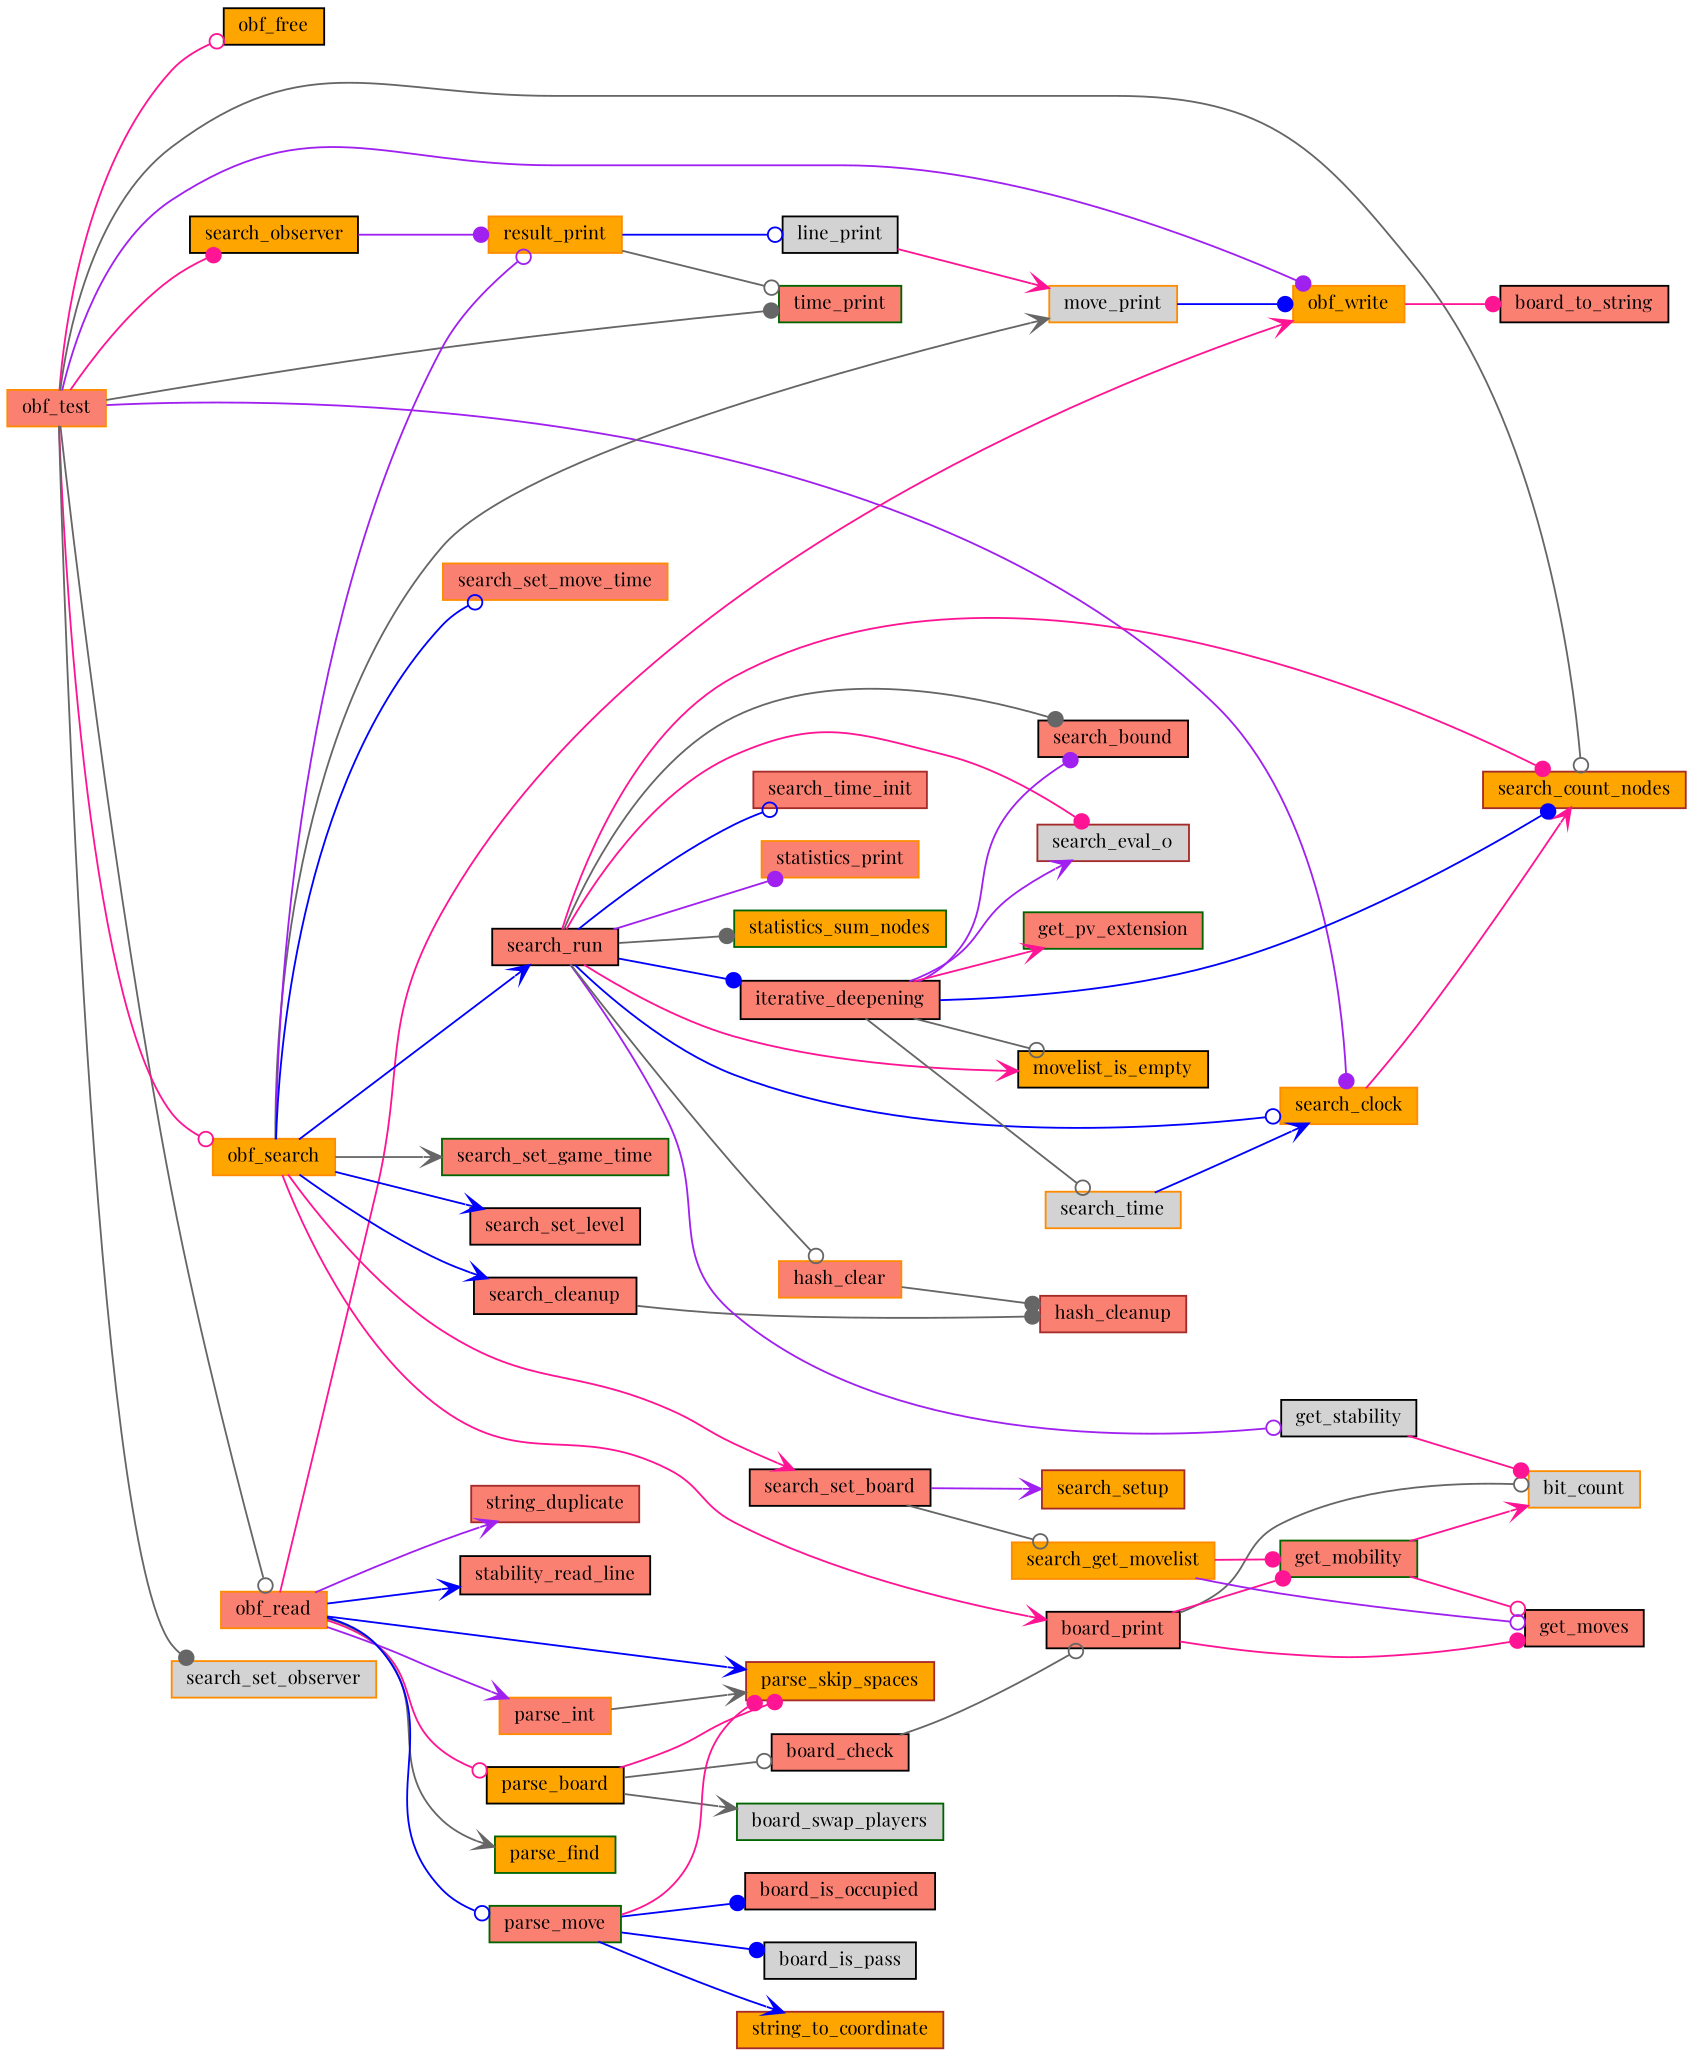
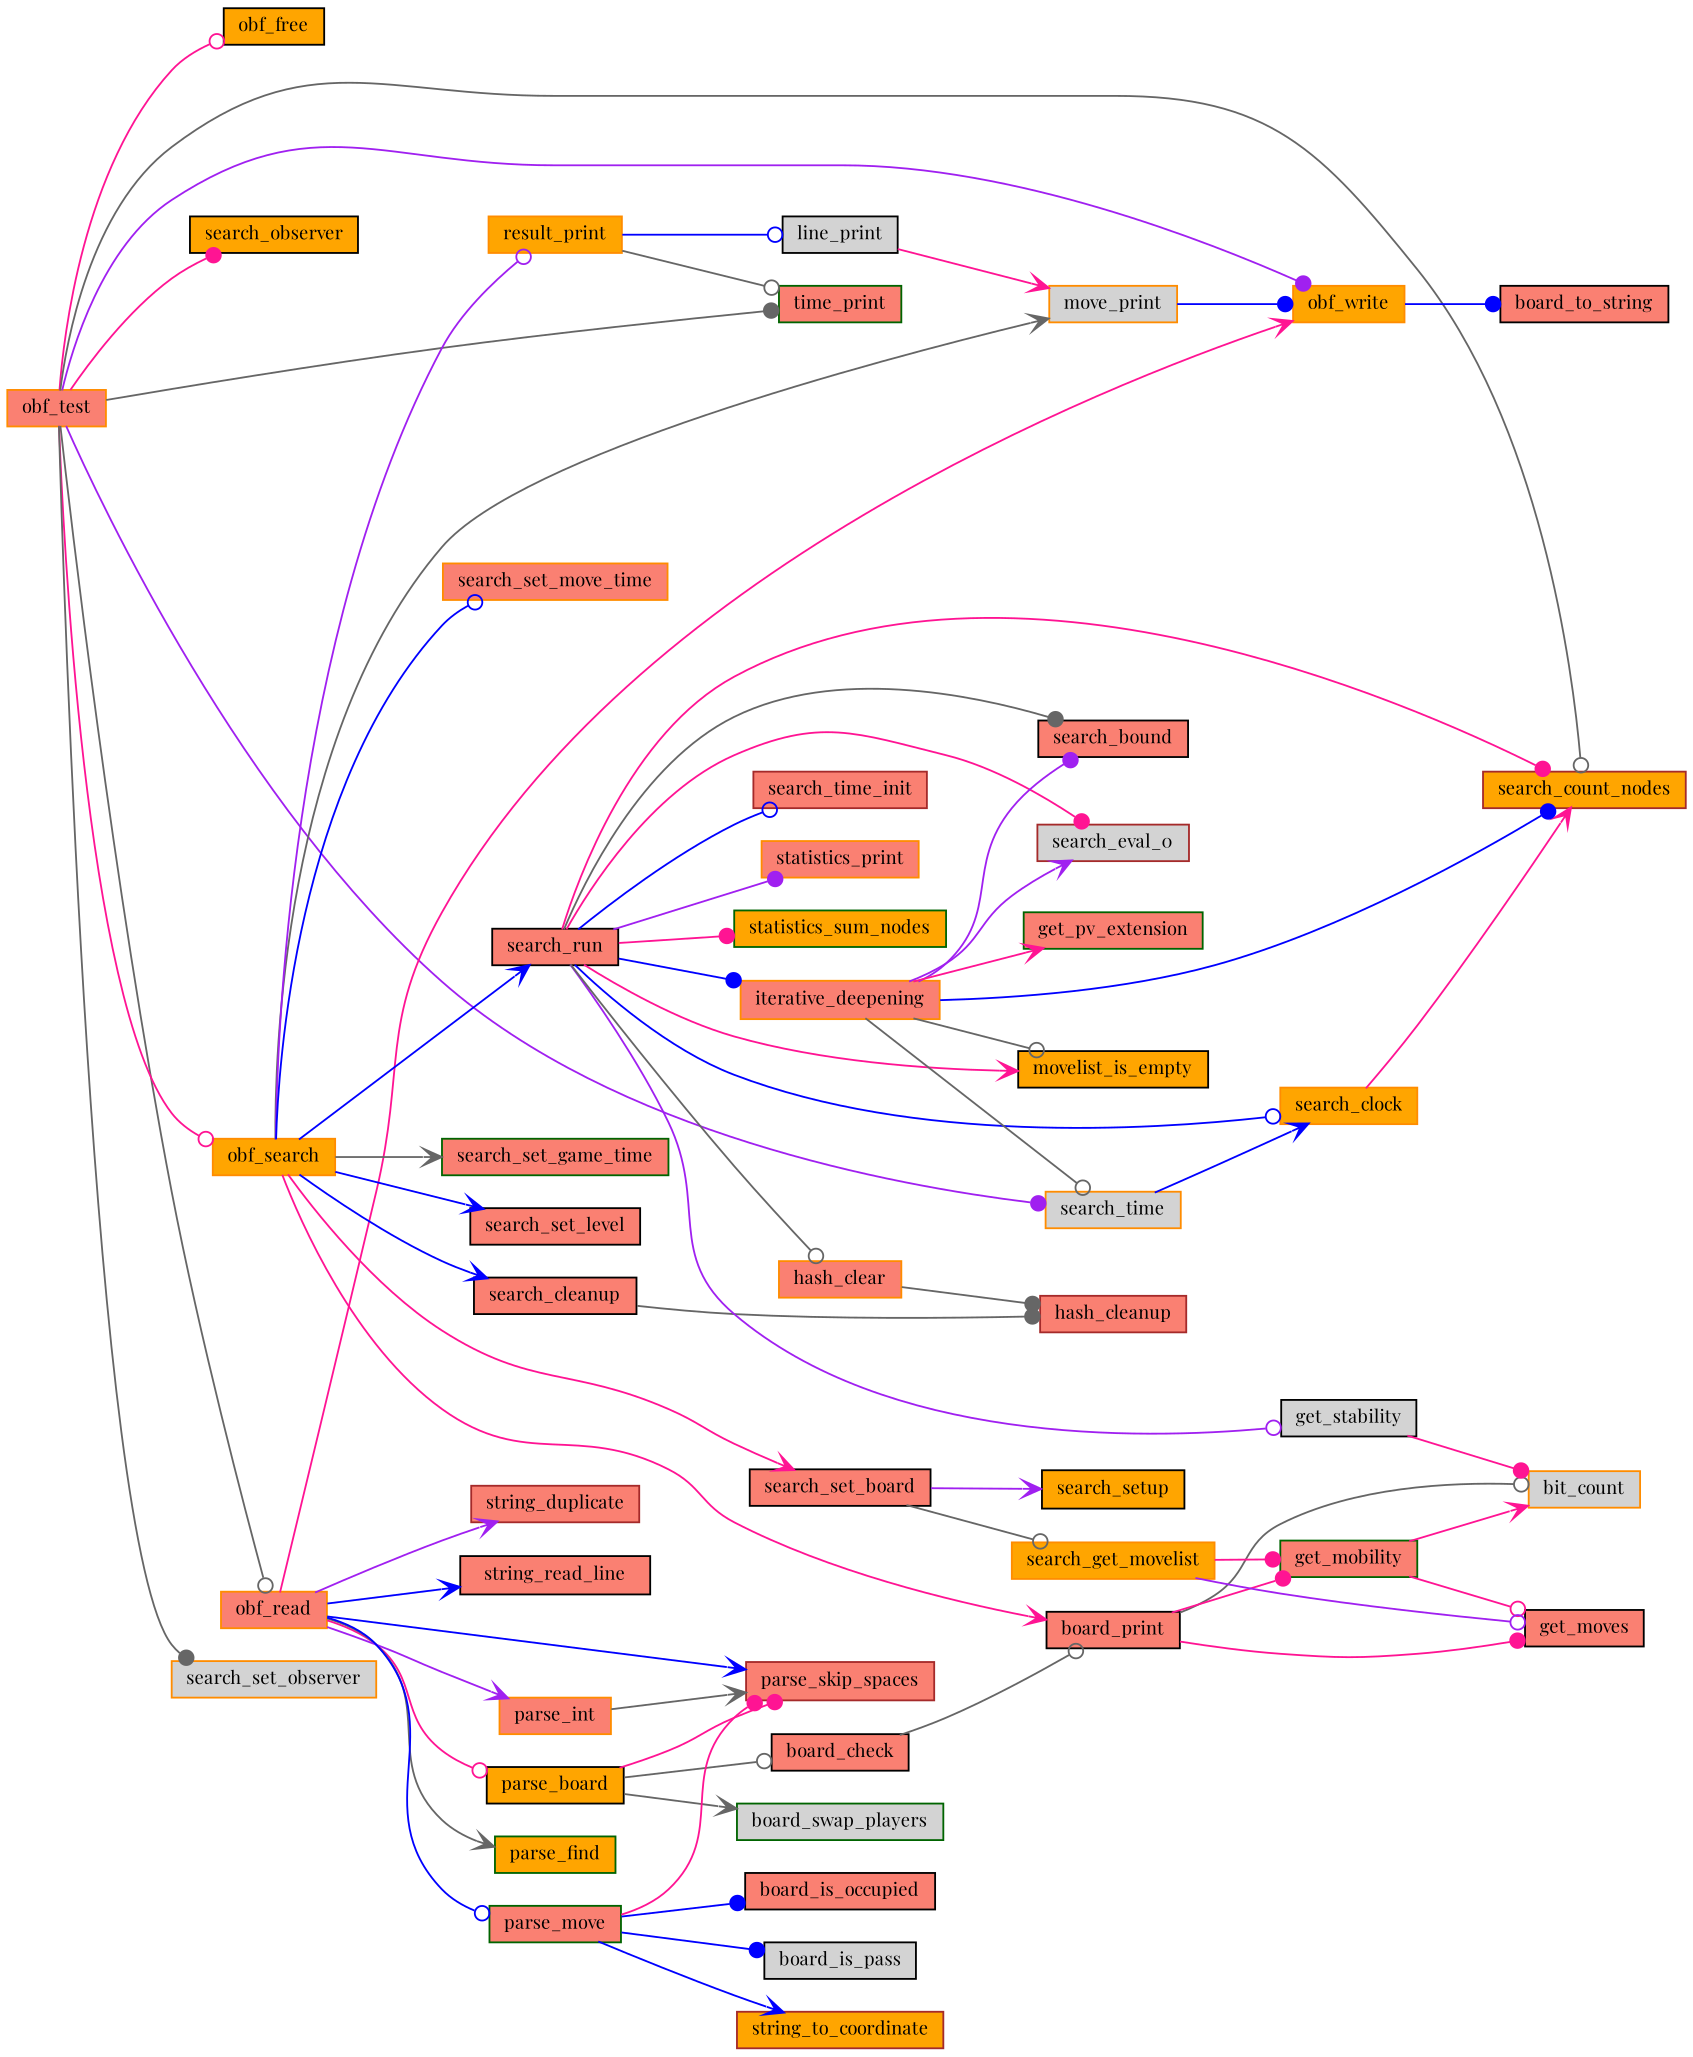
edge "search_observer" -> "result_print": removed
edge "obf_write" -> "board_to_string": color deeppink -> blue
edge "obf_test" -> "search_clock": now "obf_test" -> "search_time"
edge "search_run" -> "statistics_sum_nodes": color gray40 -> deeppink
node "iterative_deepening": color black -> darkorange
node "search_setup": color brown -> black
node "stability_read_line": label "stability_read_line" -> "string_read_line"
node "parse_skip_spaces": fillcolor orange -> salmon
